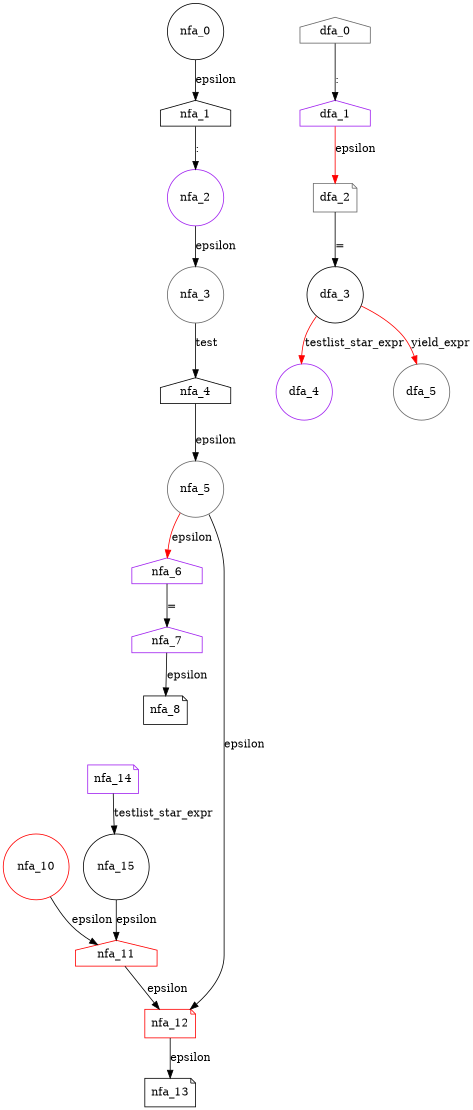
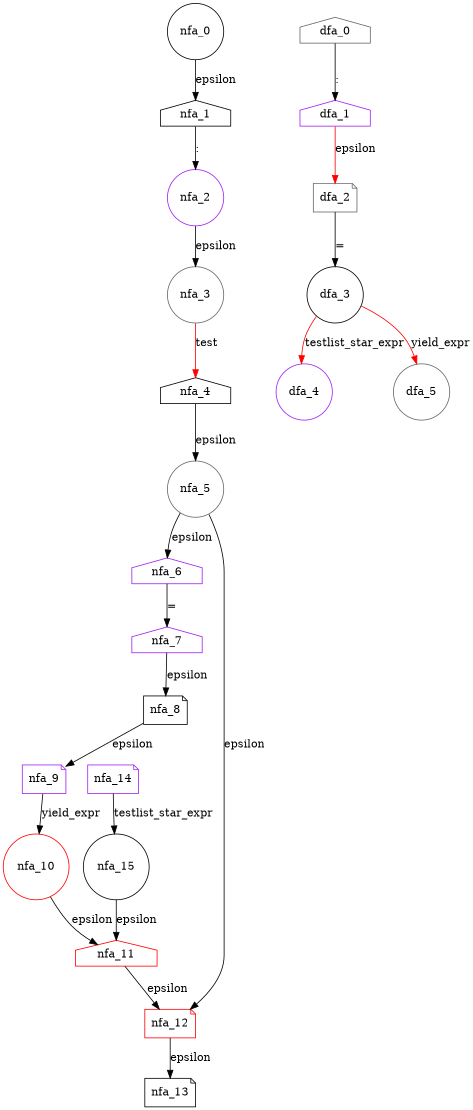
edge "nfa_3" -> "nfa_4": color black -> red
edge "nfa_5" -> "nfa_6": color red -> black
node "nfa_9": added
